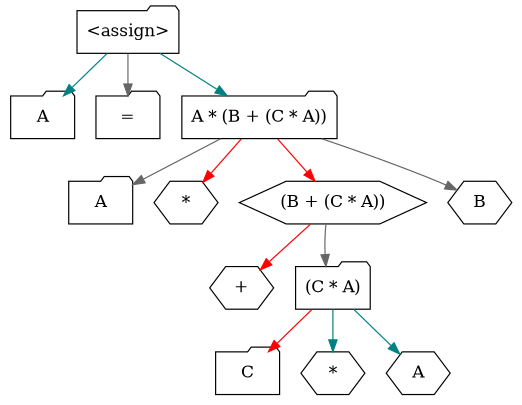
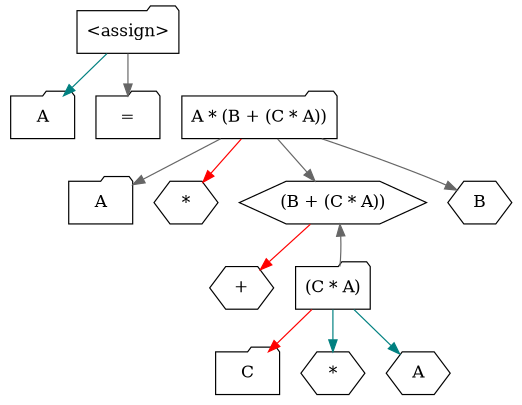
edge "<assign>" -> "A * (B + (C * A))": removed
edge "A * (B + (C * A))" -> "(B + (C * A))": color red -> gray40
edge "(B + (C * A))" -> "(C * A)": reversed
